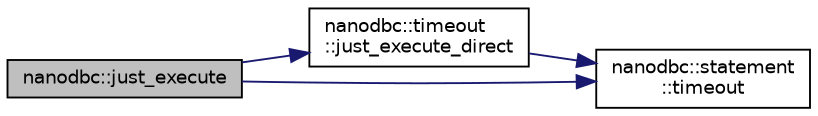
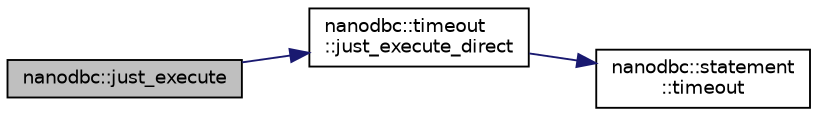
edge "nanodbc::just_execute" -> "nanodbc::statement ::timeout": removed
